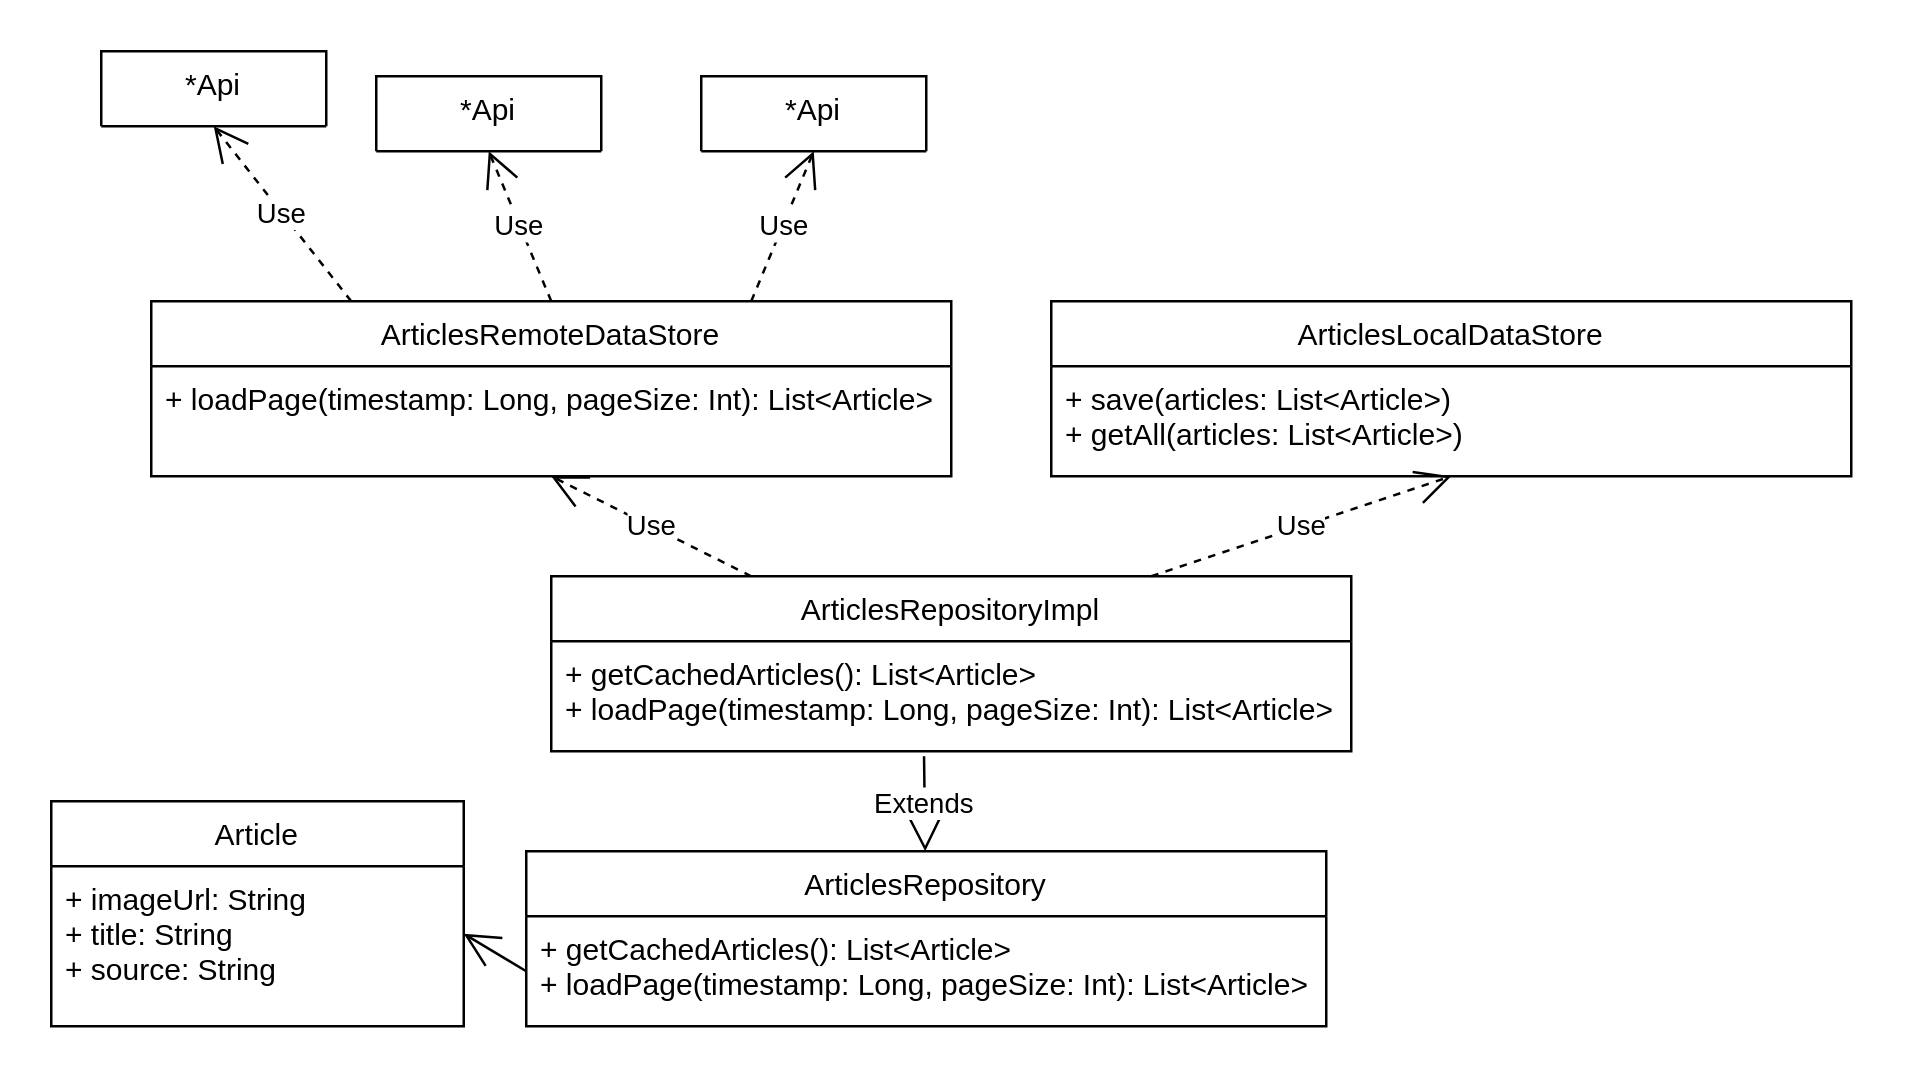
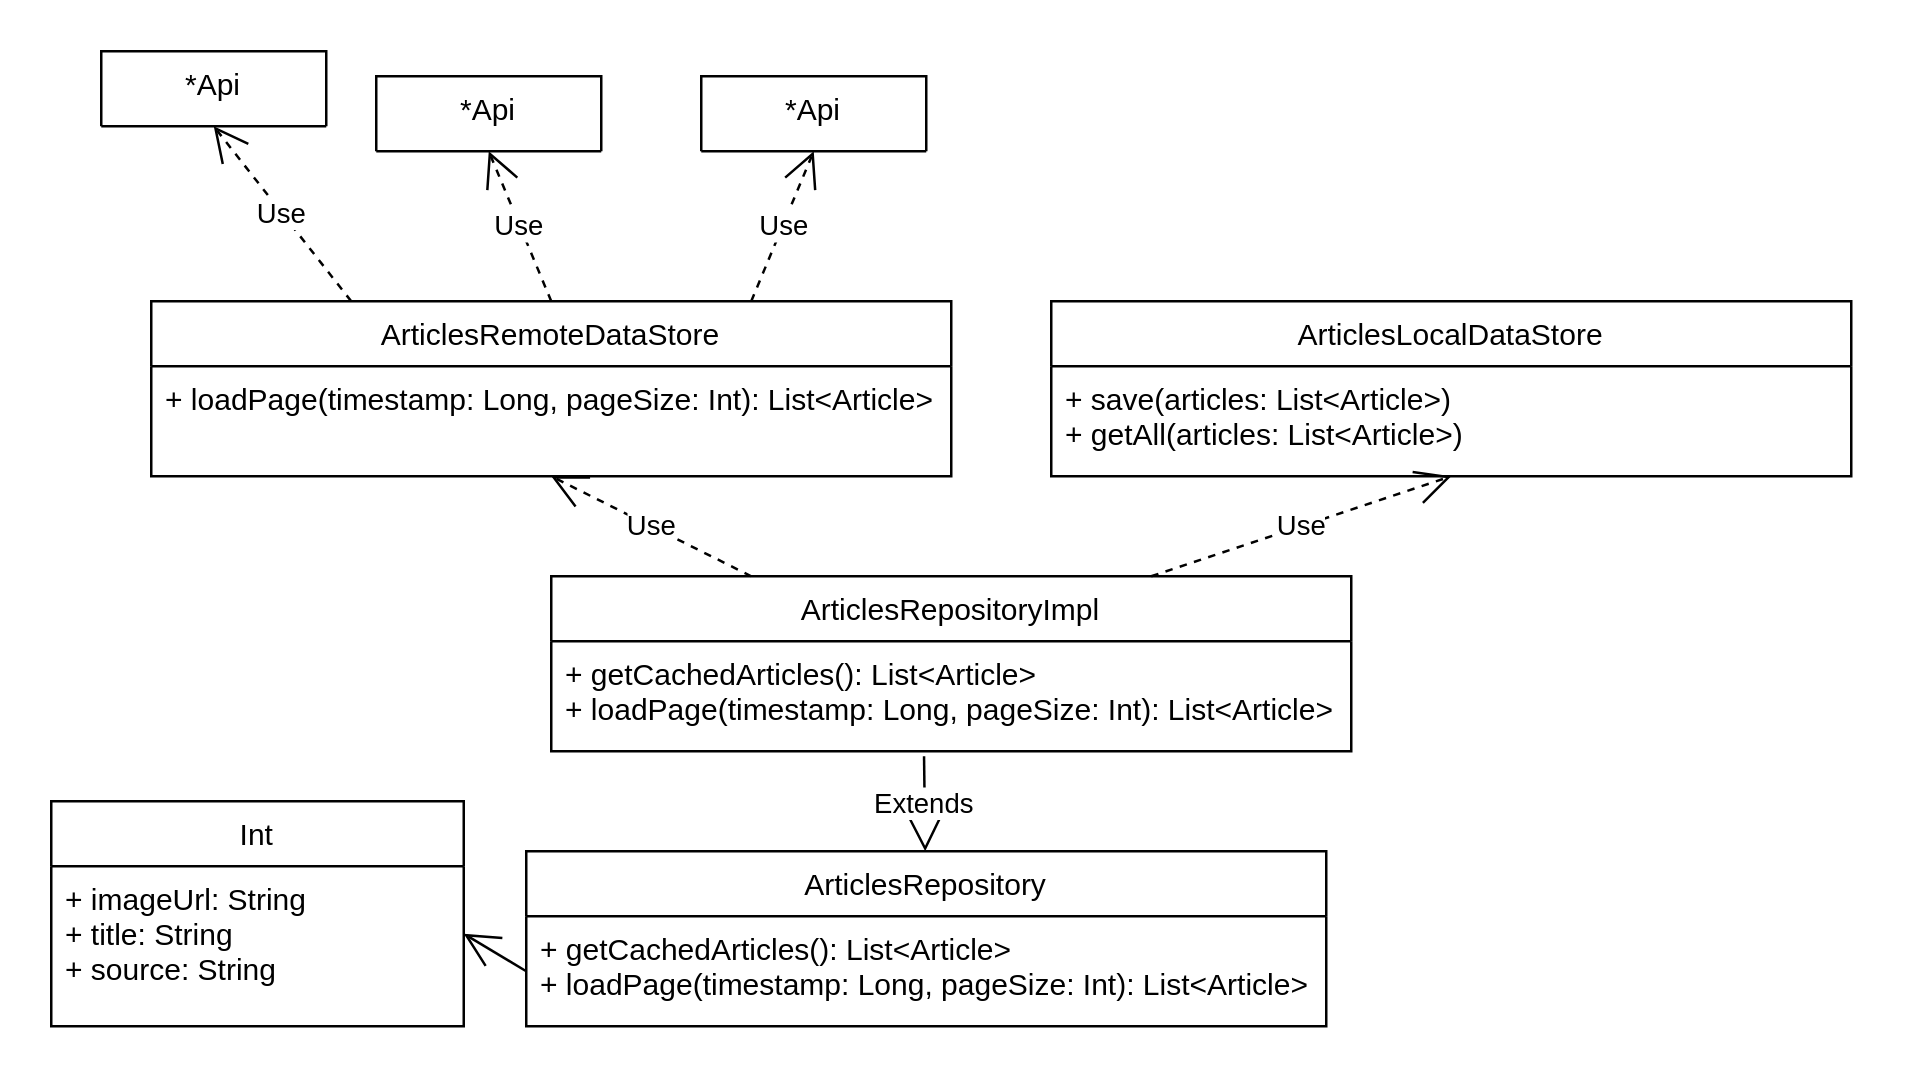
node "Article": label "Article" -> "Int"
